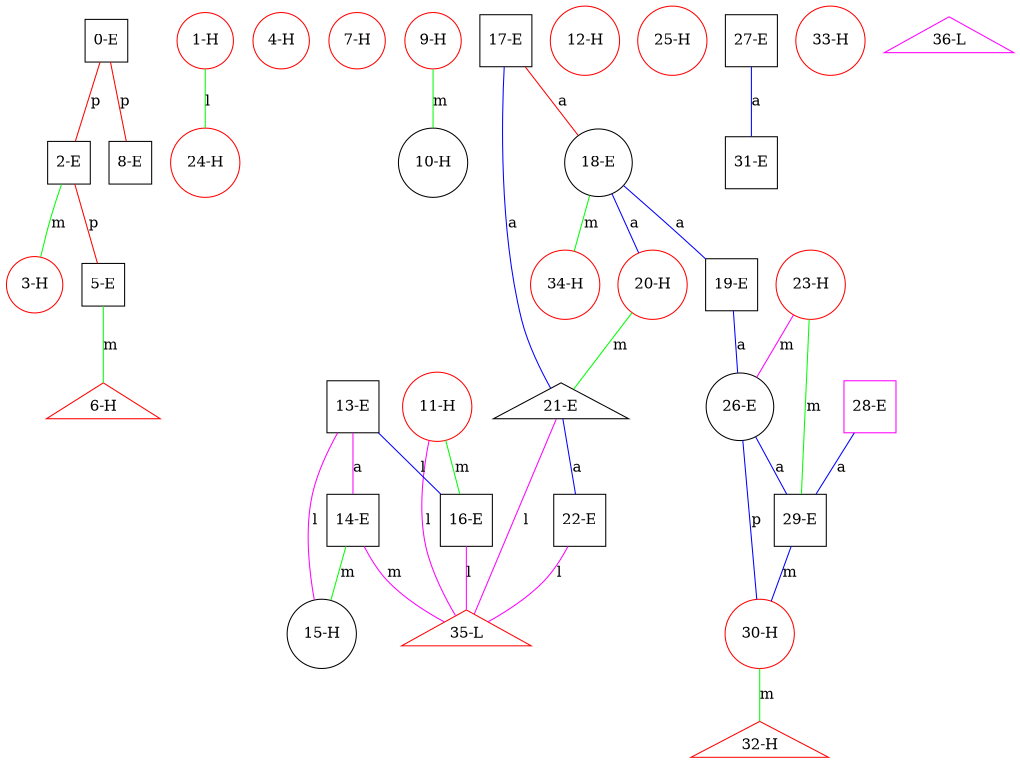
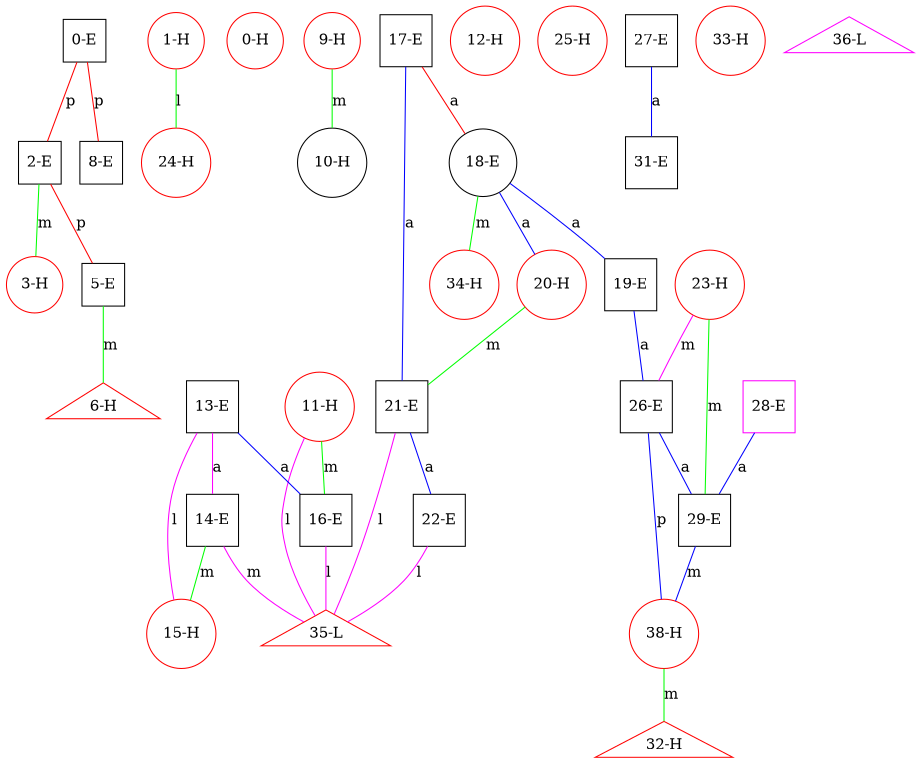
node "4-H": removed
node "7-H": label "7-H" -> "0-H"
node "21-E": shape triangle -> square
node "26-E": shape circle -> square
edge "13-E" -- "16-E": label "l" -> "a"
node "15-H": color black -> red
node "30-H": label "30-H" -> "38-H"
